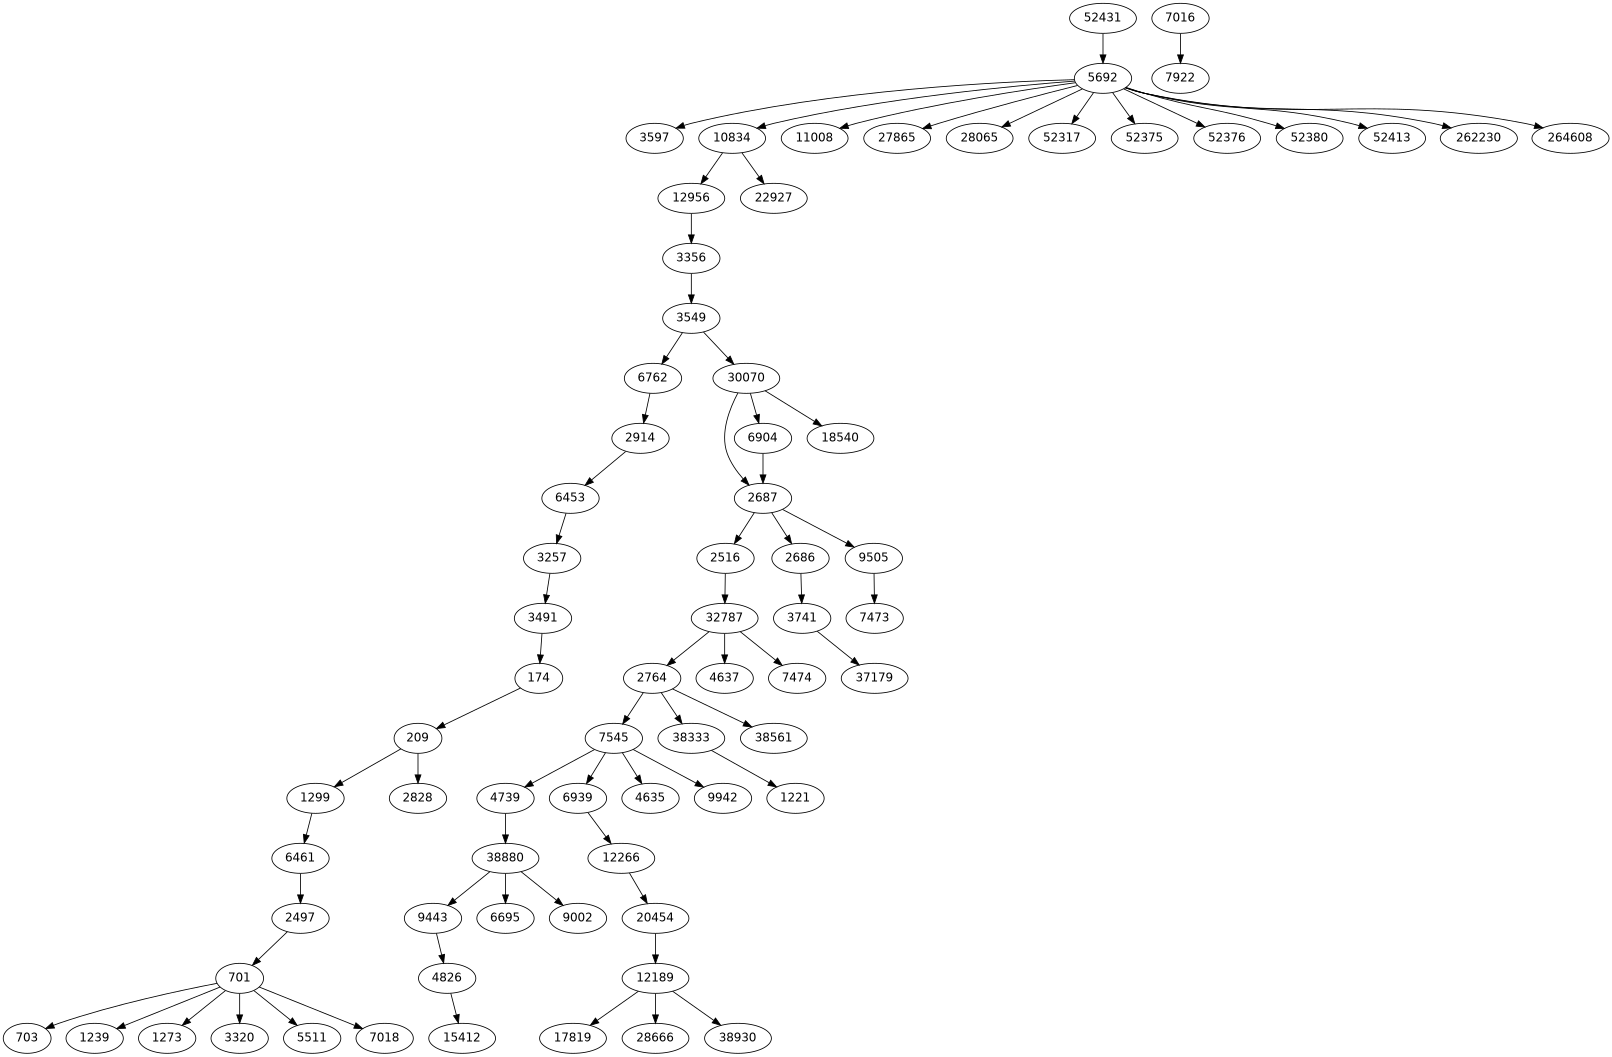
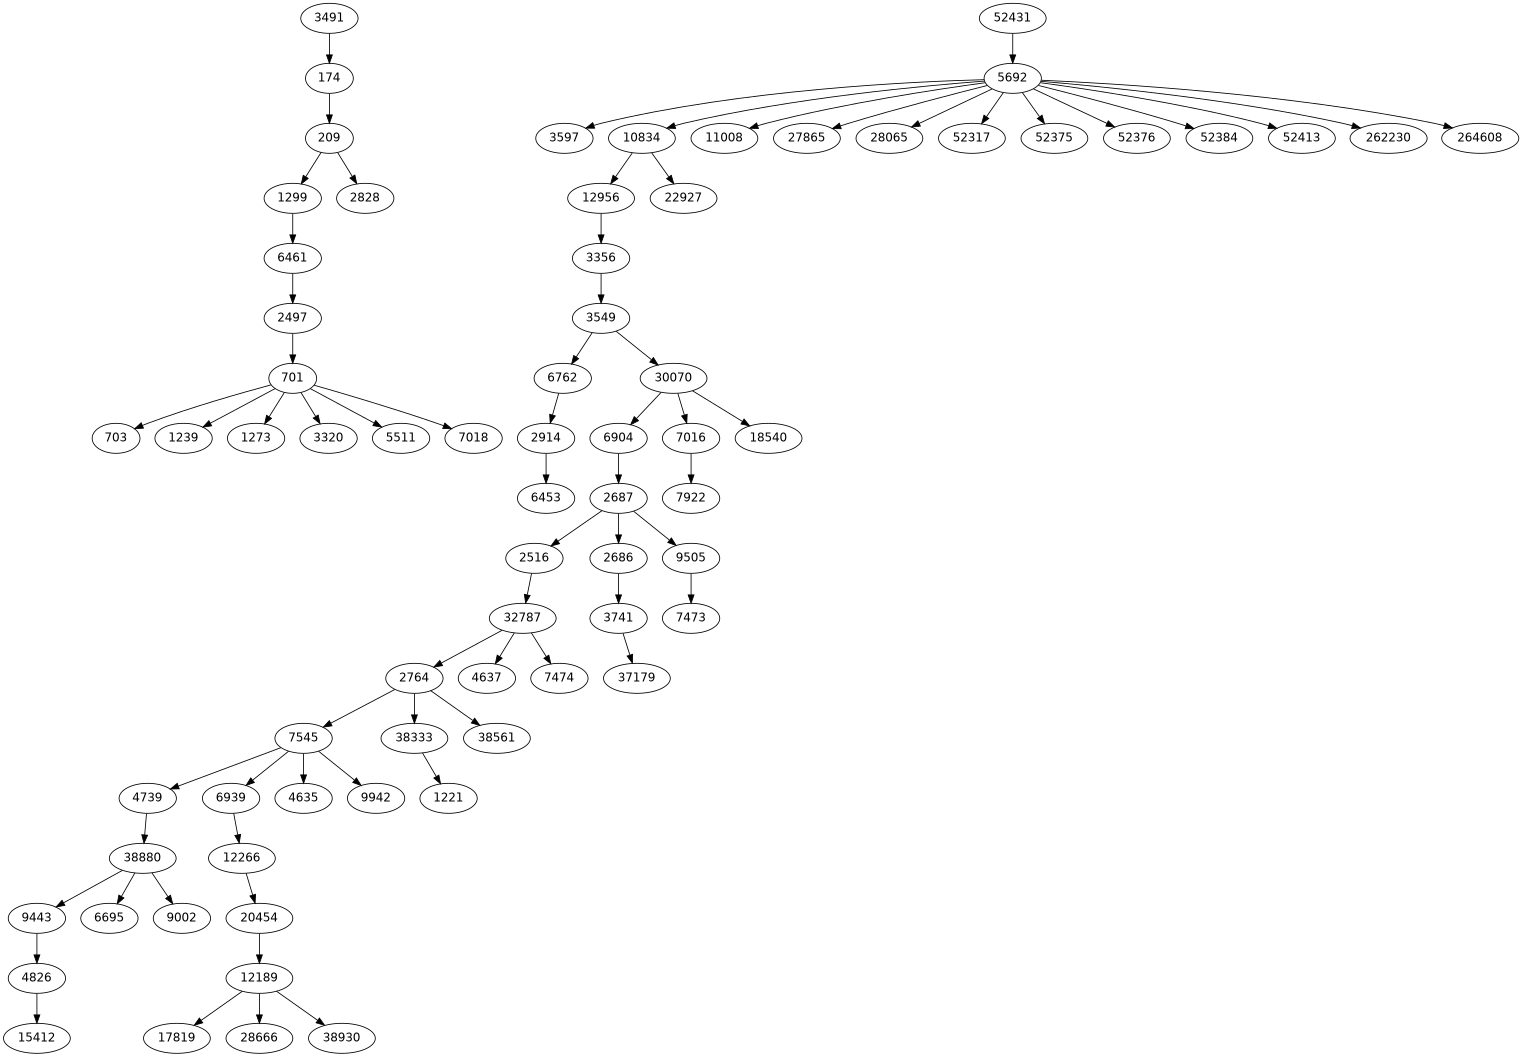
node "52380": label "52380" -> "52384"
edge "30070" -> "2687": now "30070" -> "7016"
node "3257": removed
